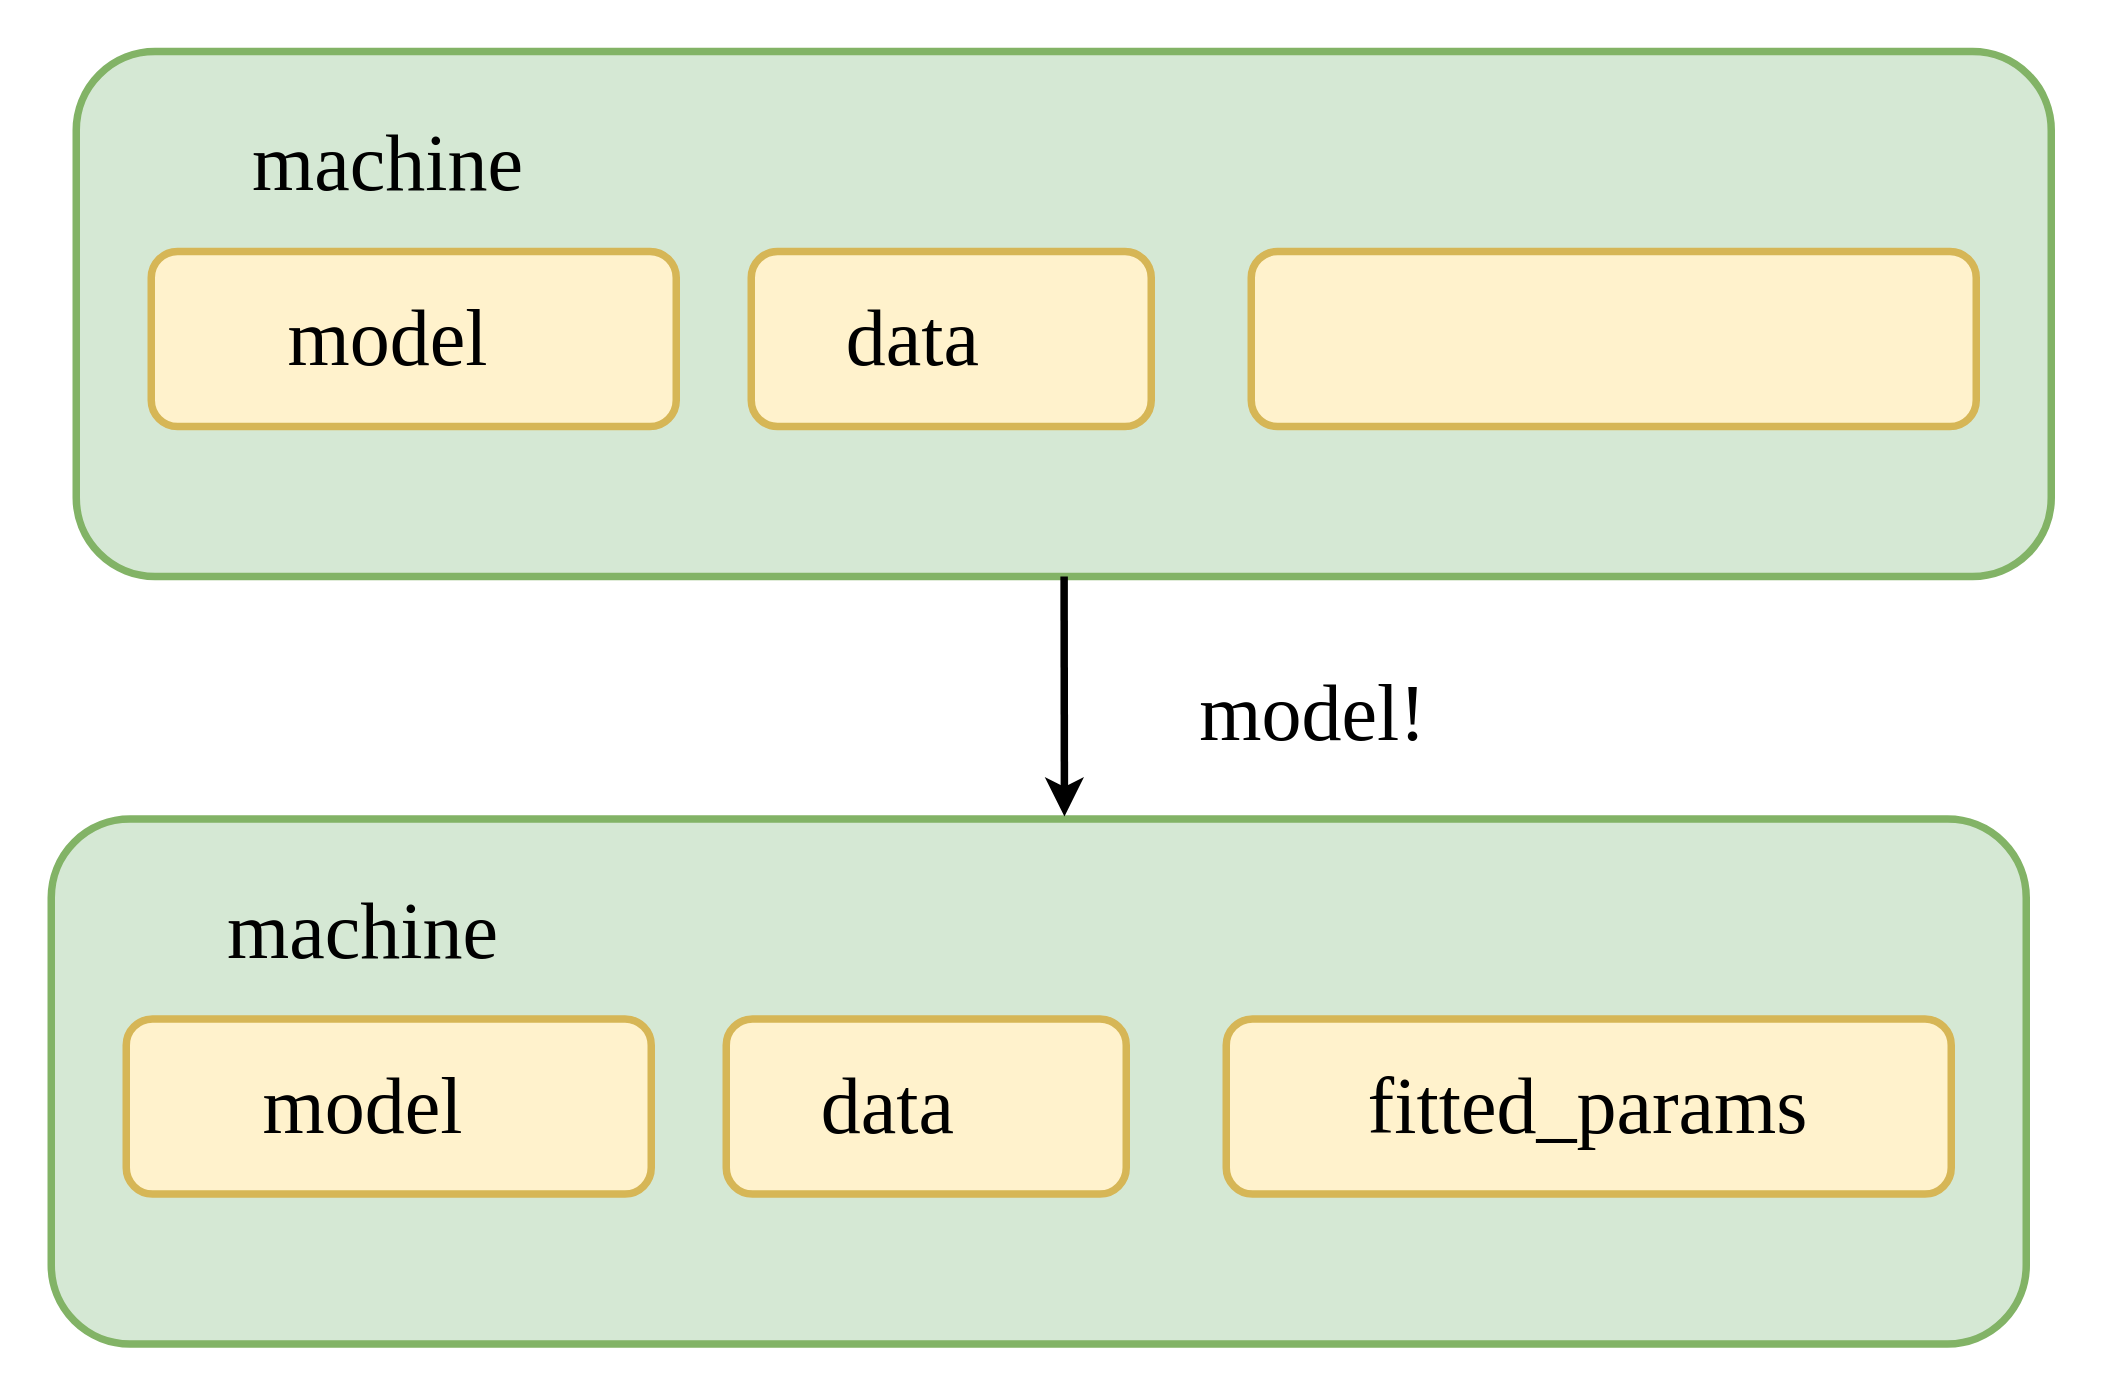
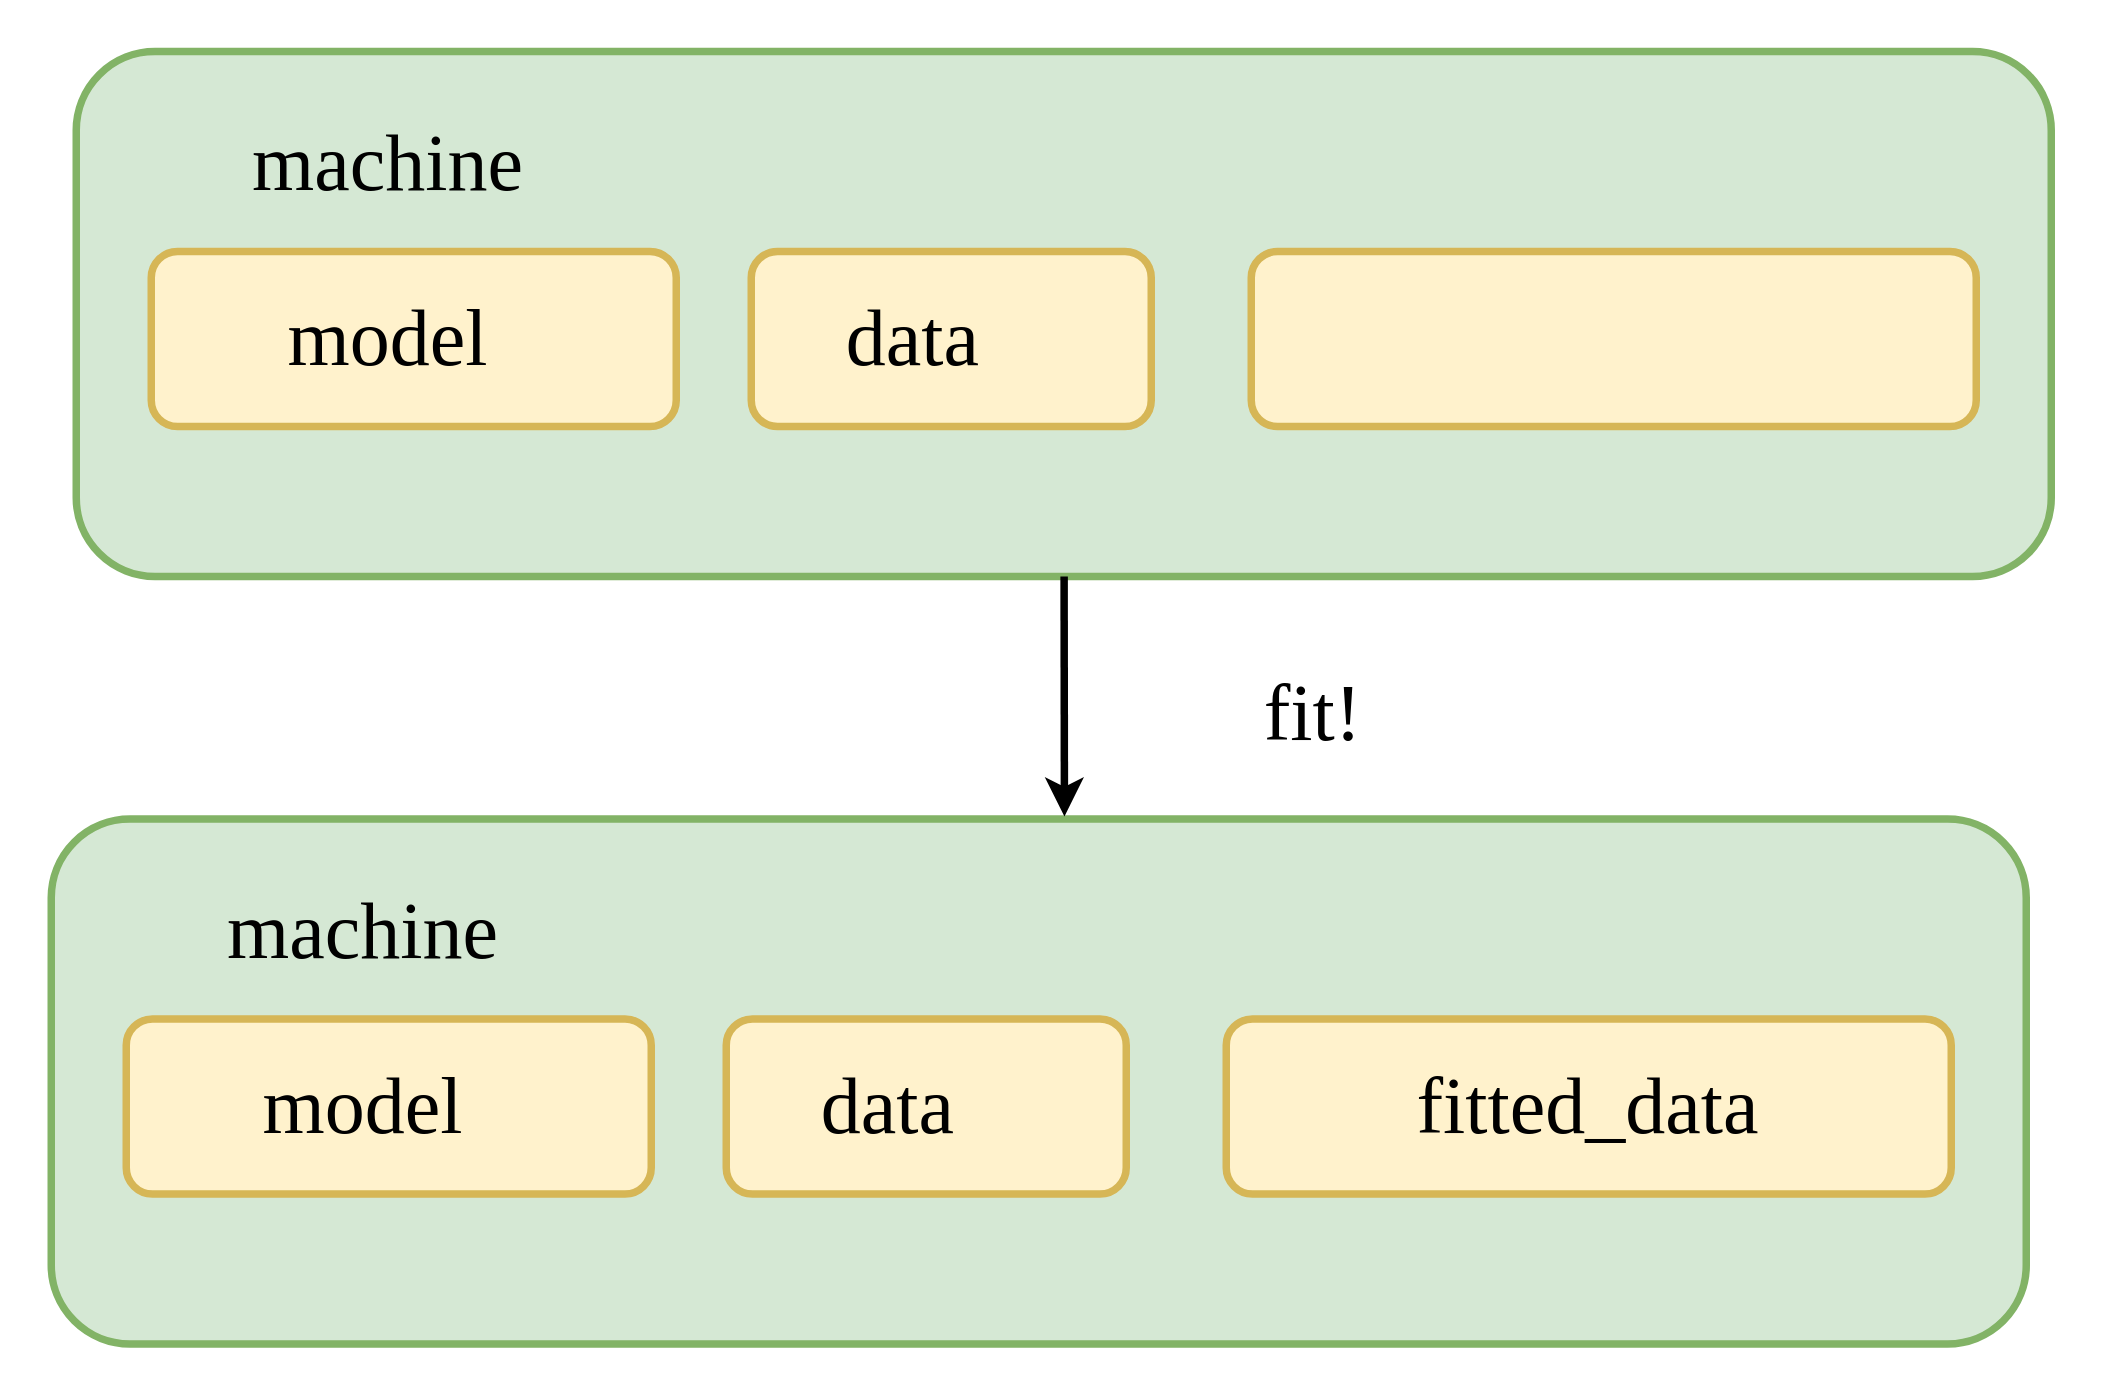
node "model!": label "model!" -> "fit!"
node "fitted_params": label "fitted_params" -> "fitted_data"
